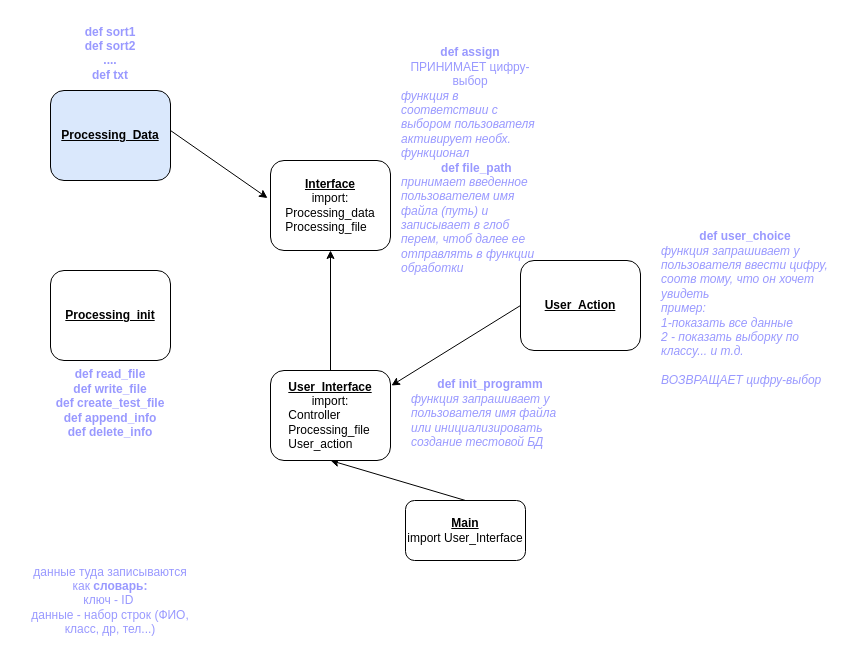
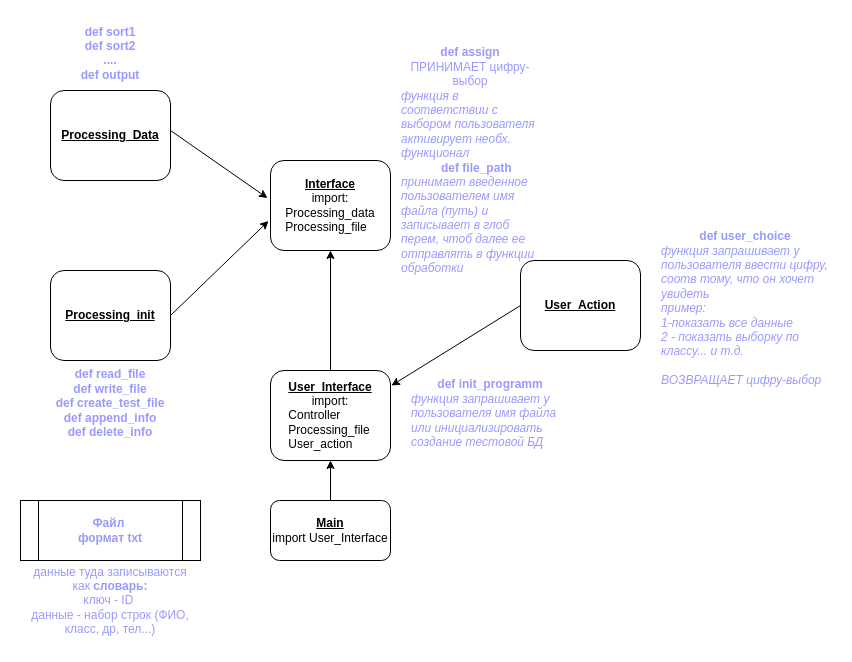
node "def sort1 def sort2 .... def txt": label "def sort1 def sort2 .... def txt" -> "def sort1 def sort2 .... def output"
node "Processing_Data": fillcolor #dae8fc -> #ffffff
edge "Processing_init" -> "Interface import: Processing_data Processing_file": added
node "Файл формат txt": added
node "Main import User_Interface": moved (466, 531) -> (331, 531)
